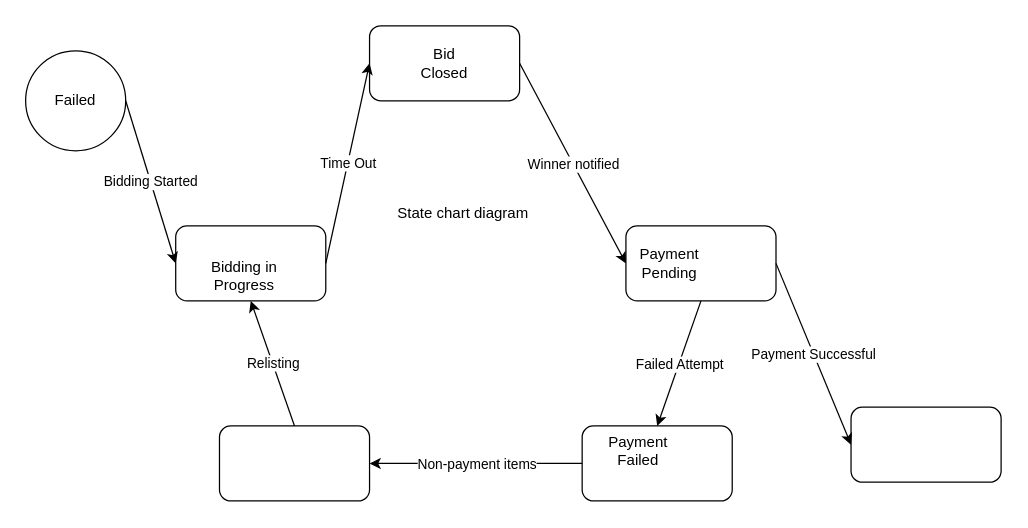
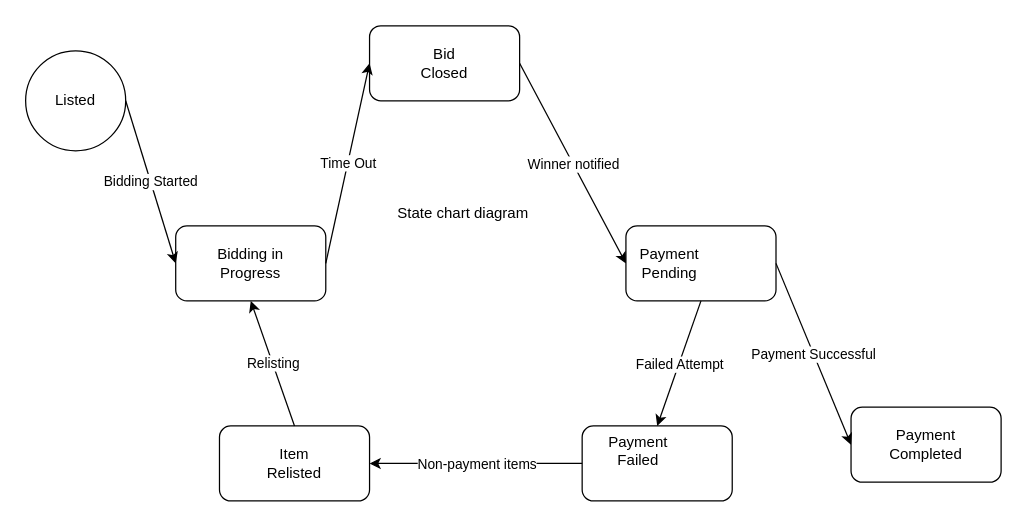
node "Failed": label "Failed" -> "Listed"
node "Bidding in Progress": moved (244, 276) -> (251, 263)
node "Payment Completed": added
node "Item Relisted": added
